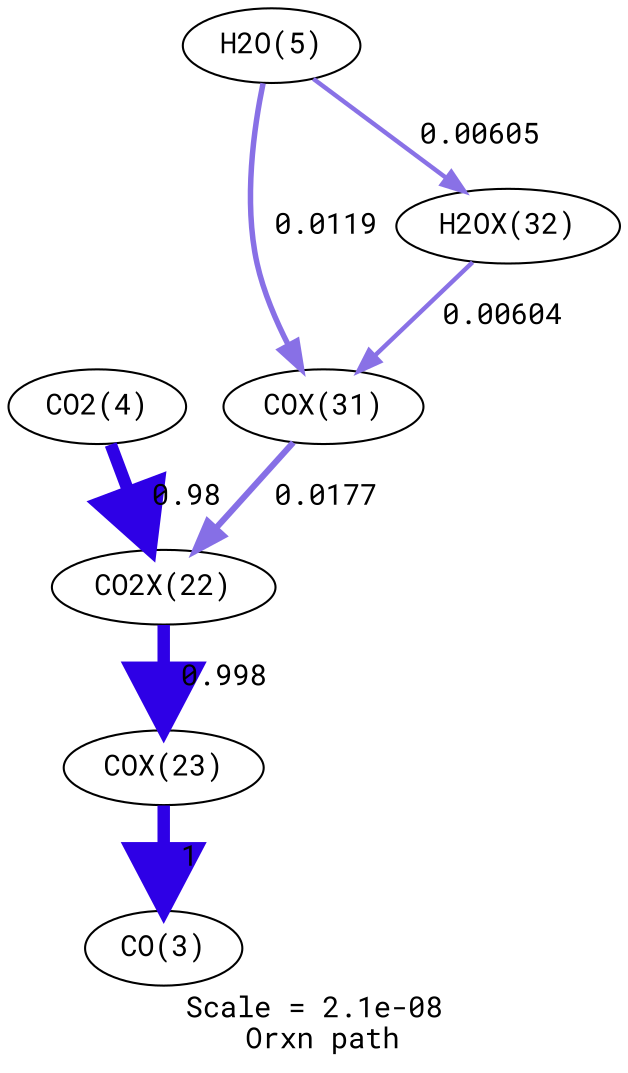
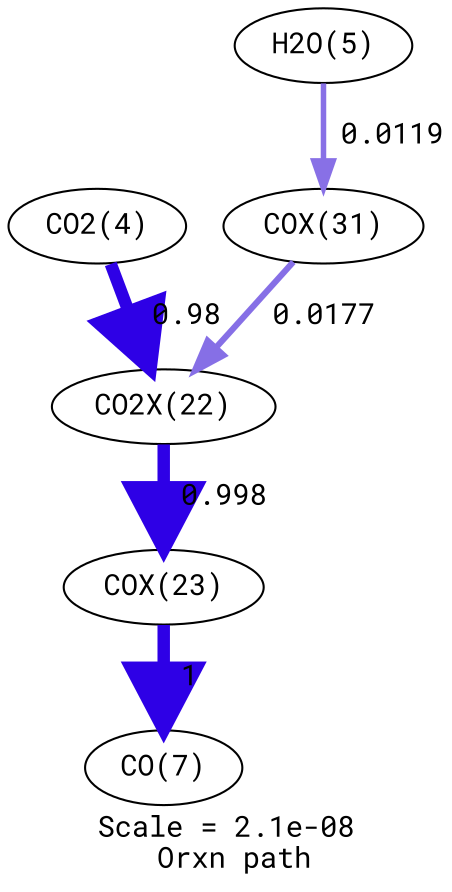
node "H2OX(32)": removed
node "CO(3)": label "CO(3)" -> "CO(7)"
